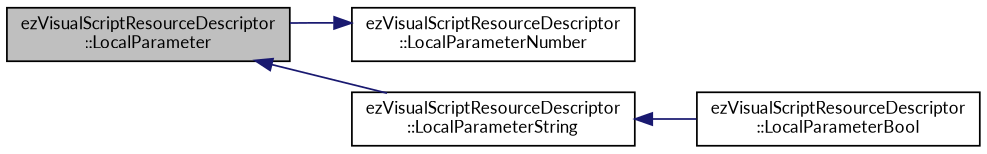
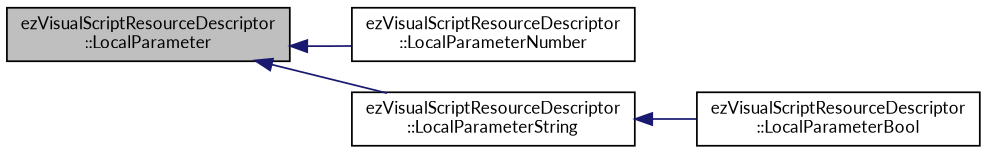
edge "ezVisualScriptResourceDescriptor ::LocalParameter" -> "ezVisualScriptResourceDescriptor ::LocalParameterNumber": reversed
